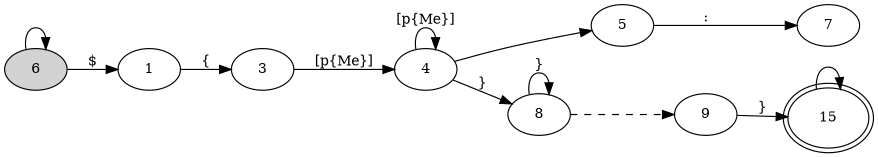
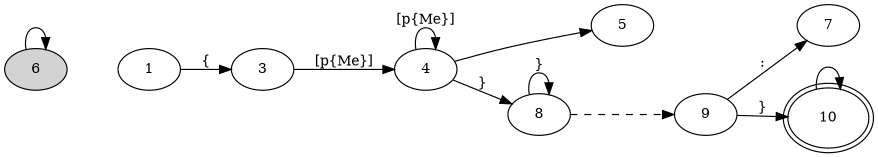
edge "5" -> "7": now "9" -> "7"
edge "6" -> "1": removed, label "$"
node "15": label "15" -> "10"
